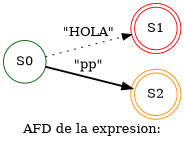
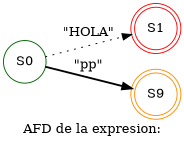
node "S2": label "S2" -> "S9"
